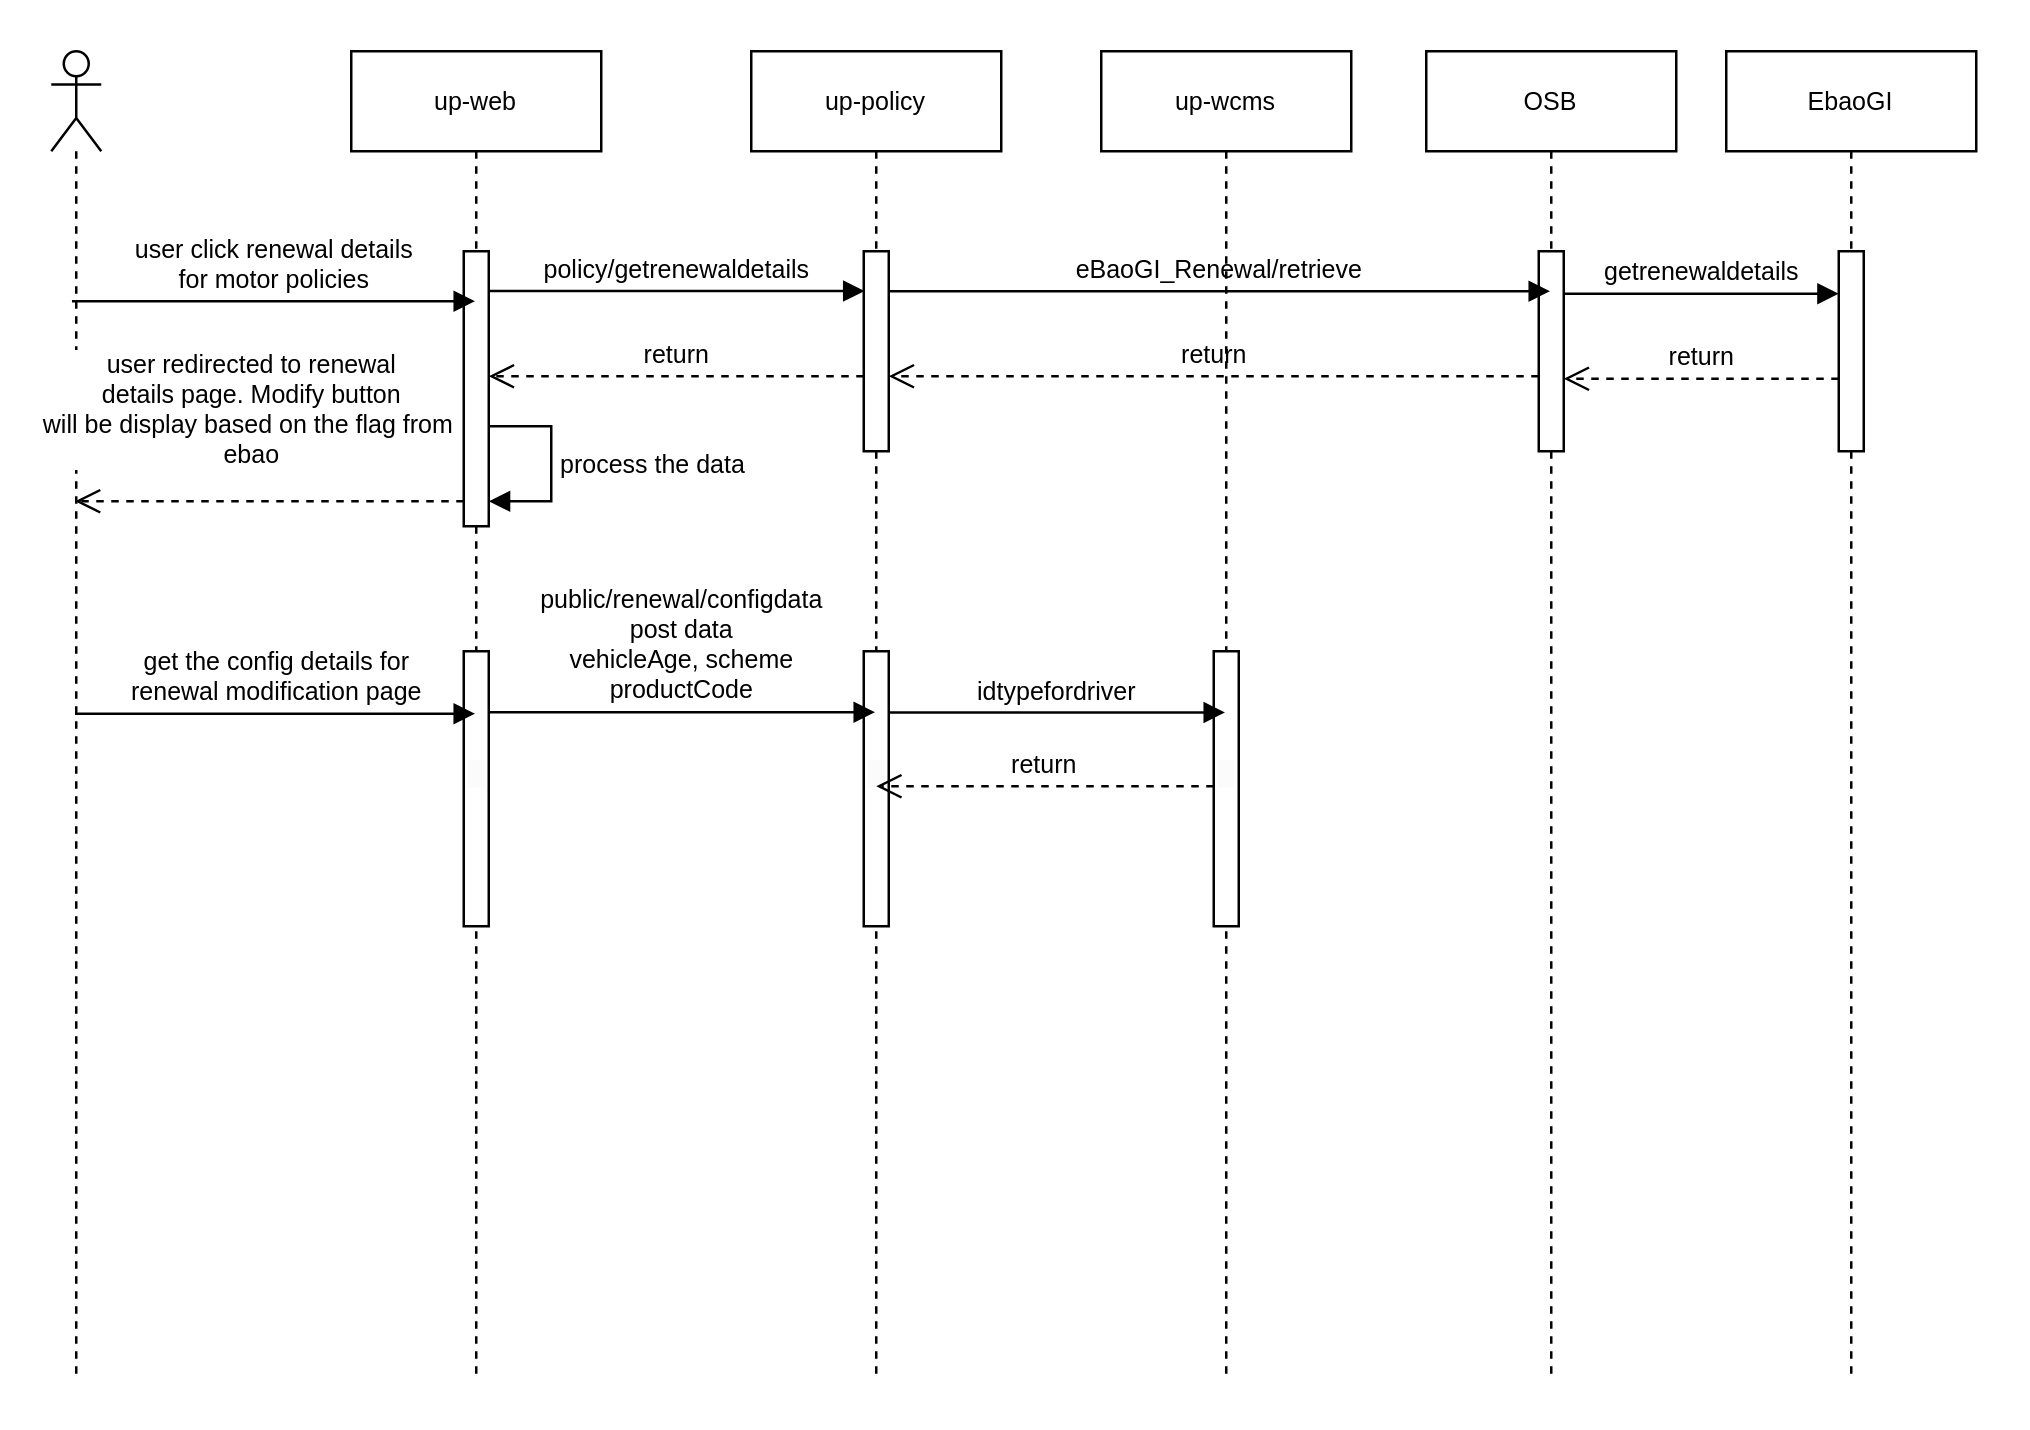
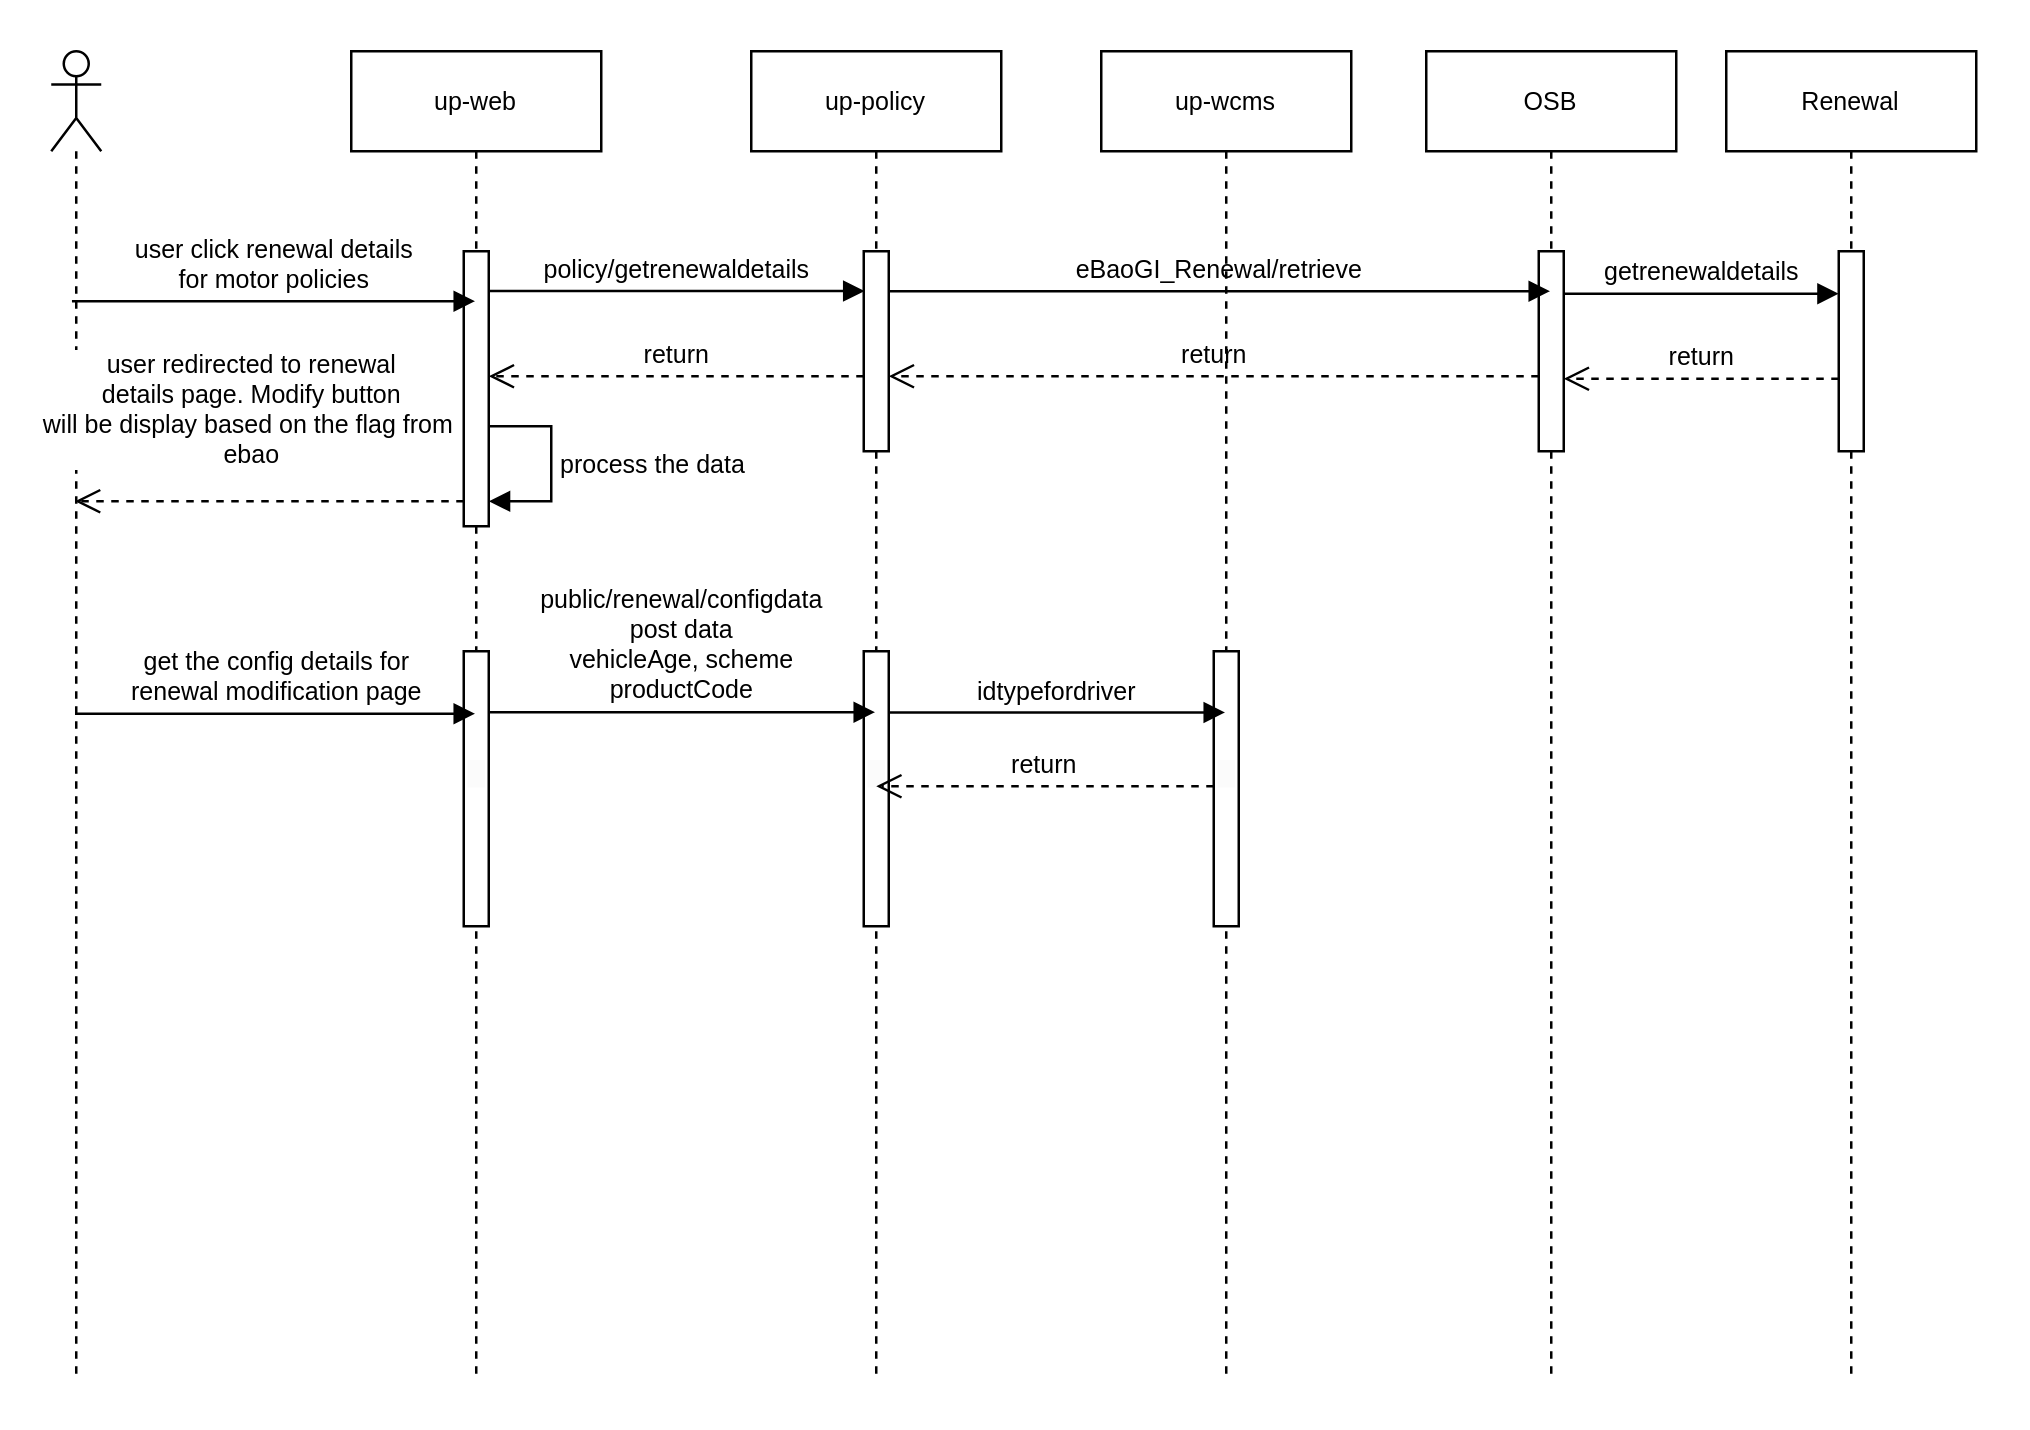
node "EbaoGI": label "EbaoGI" -> "Renewal"
